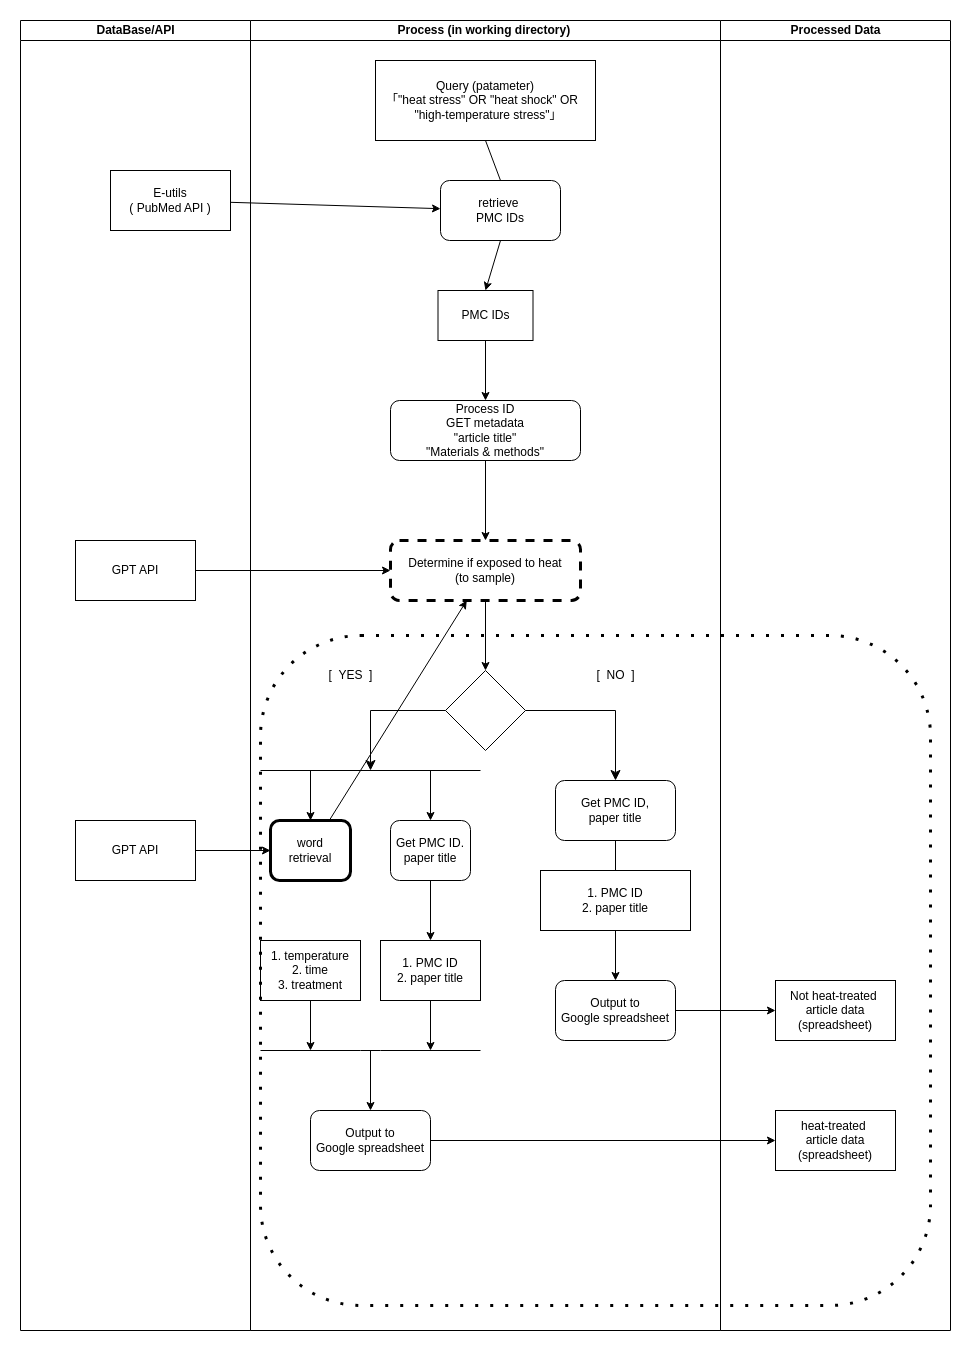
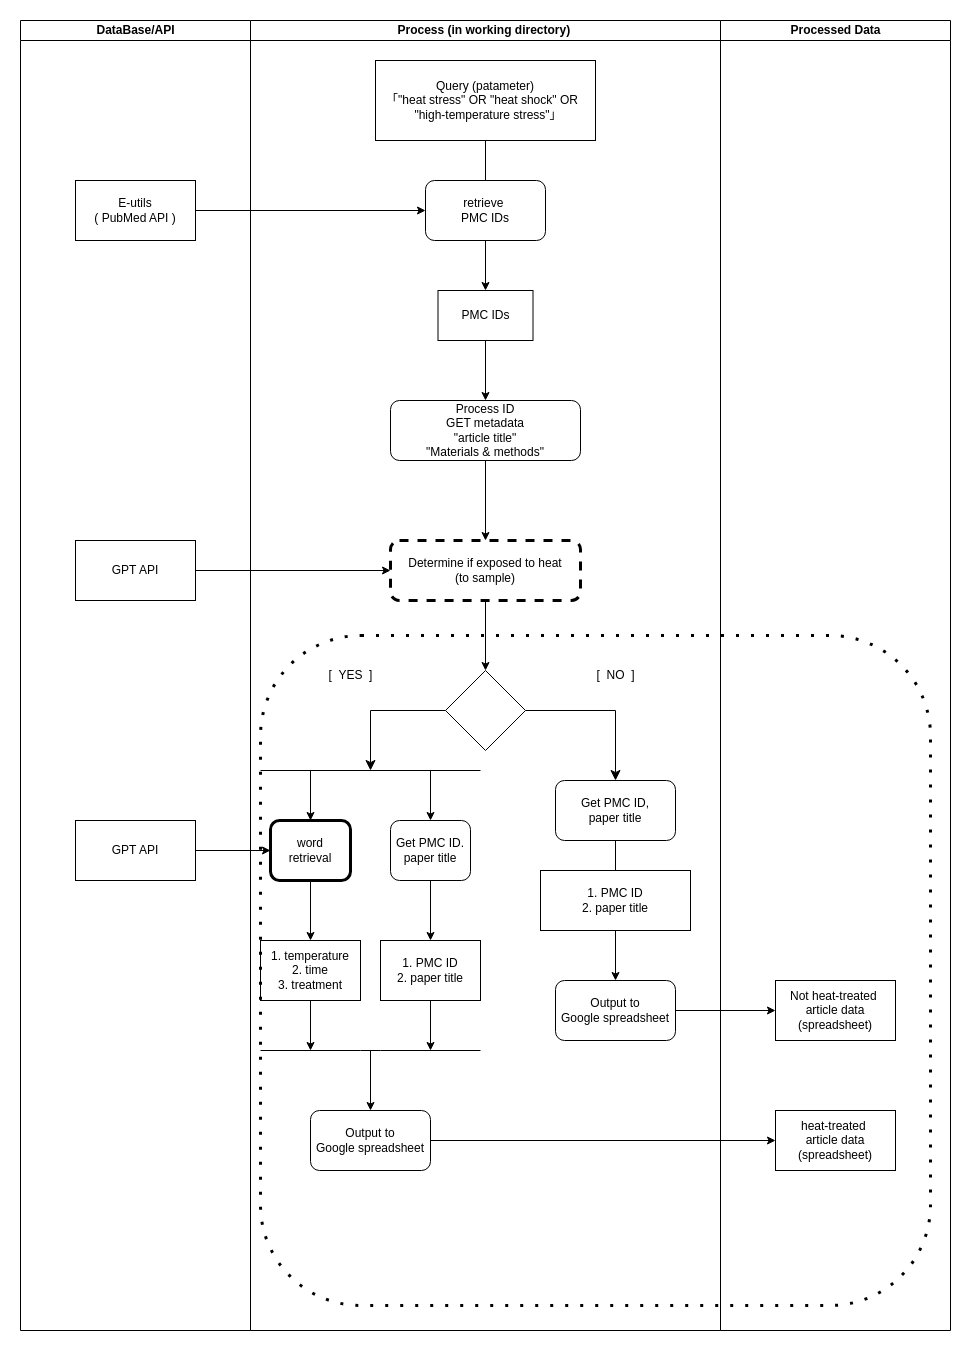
node "E-utils ( PubMed API )": moved (171, 201) -> (136, 211)
node "retrieve PMC IDs": moved (501, 211) -> (486, 211)
edge "word retrieval" -> "Determine if exposed to heat (to sample)": now "word retrieval" -> "1. temperature 2. time 3. treatment"
